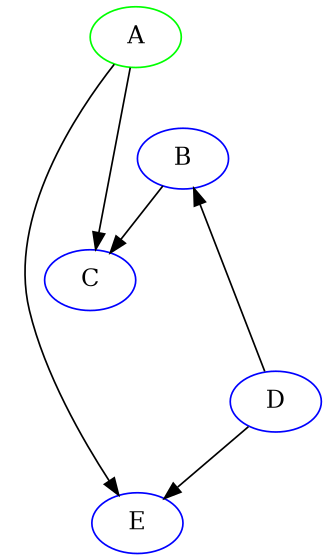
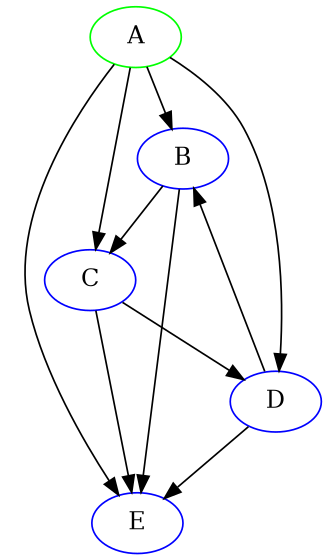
edge "A" -> "B": added
edge "A" -> "D": added
edge "C" -> "D": added
edge "B" -> "E": added
edge "C" -> "E": added
